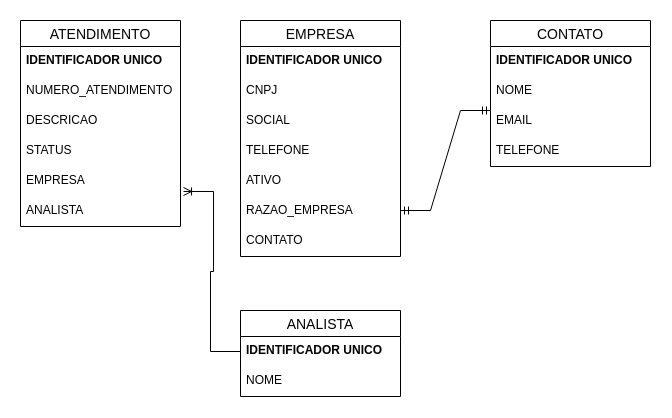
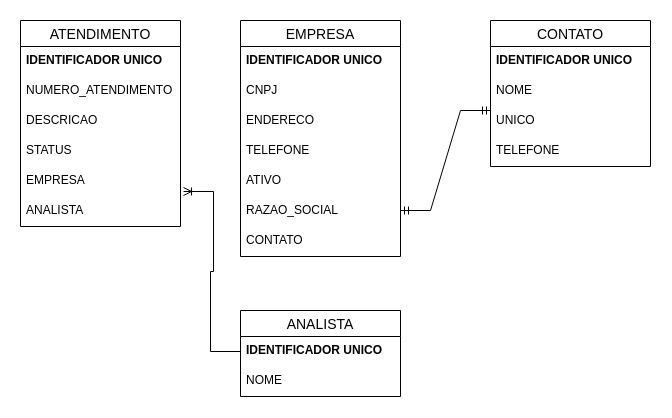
node "SOCIAL": label "SOCIAL" -> "ENDERECO"
node "EMAIL": label "EMAIL" -> "UNICO"
node "RAZAO_EMPRESA": label "RAZAO_EMPRESA" -> "RAZAO_SOCIAL"
